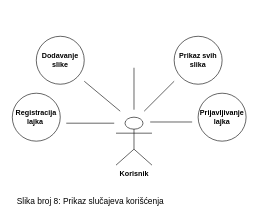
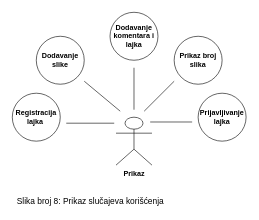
node "Dodavanje komentara i lajka": added
node "Prikaz svih slika": label "Prikaz svih slika" -> "Prikaz broj slika"
node "Korisnik": label "Korisnik" -> "Prikaz"
